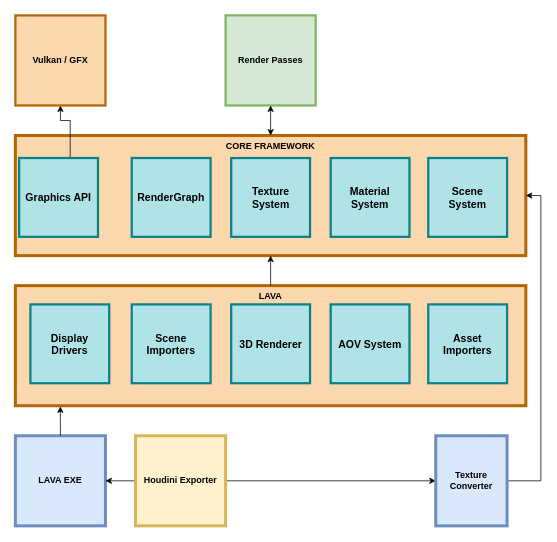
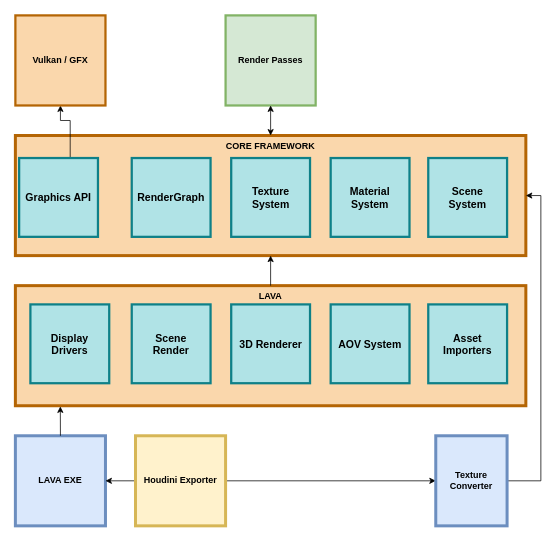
node "Scene Importers": label "Scene Importers" -> "Scene Render"
